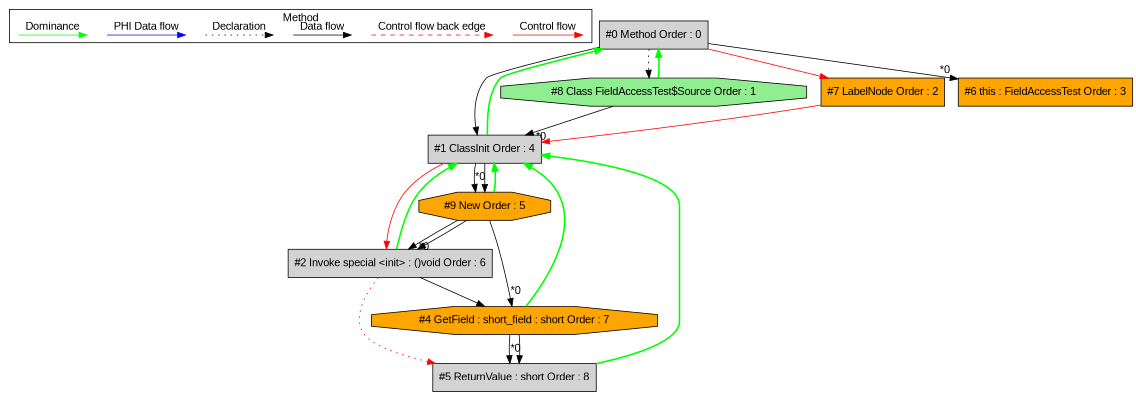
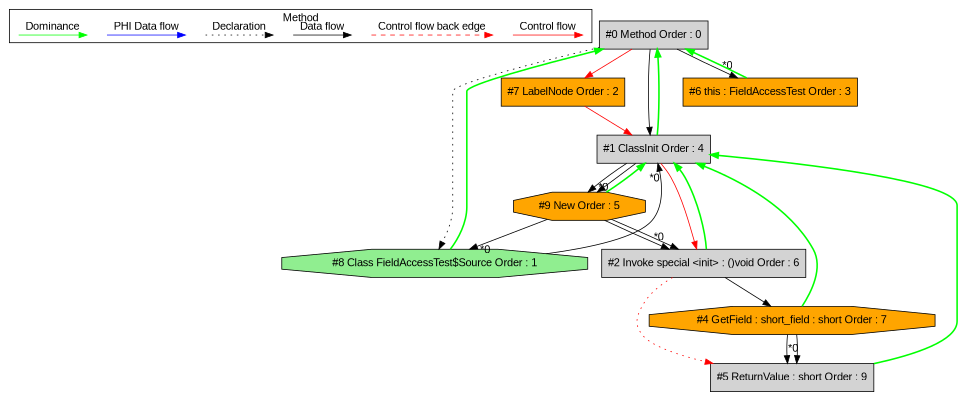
edge "#6 this : FieldAccessTest Order : 3" -> "#0 Method Order : 0": added
edge "#9 New Order : 5" -> "#4 GetField : short_field : short Order : 7": now "#9 New Order : 5" -> "#8 Class FieldAccessTest$Source Order : 1"
node "#5 ReturnValue : short Order : 8": label "#5 ReturnValue : short Order : 8" -> "#5 ReturnValue : short Order : 9"
